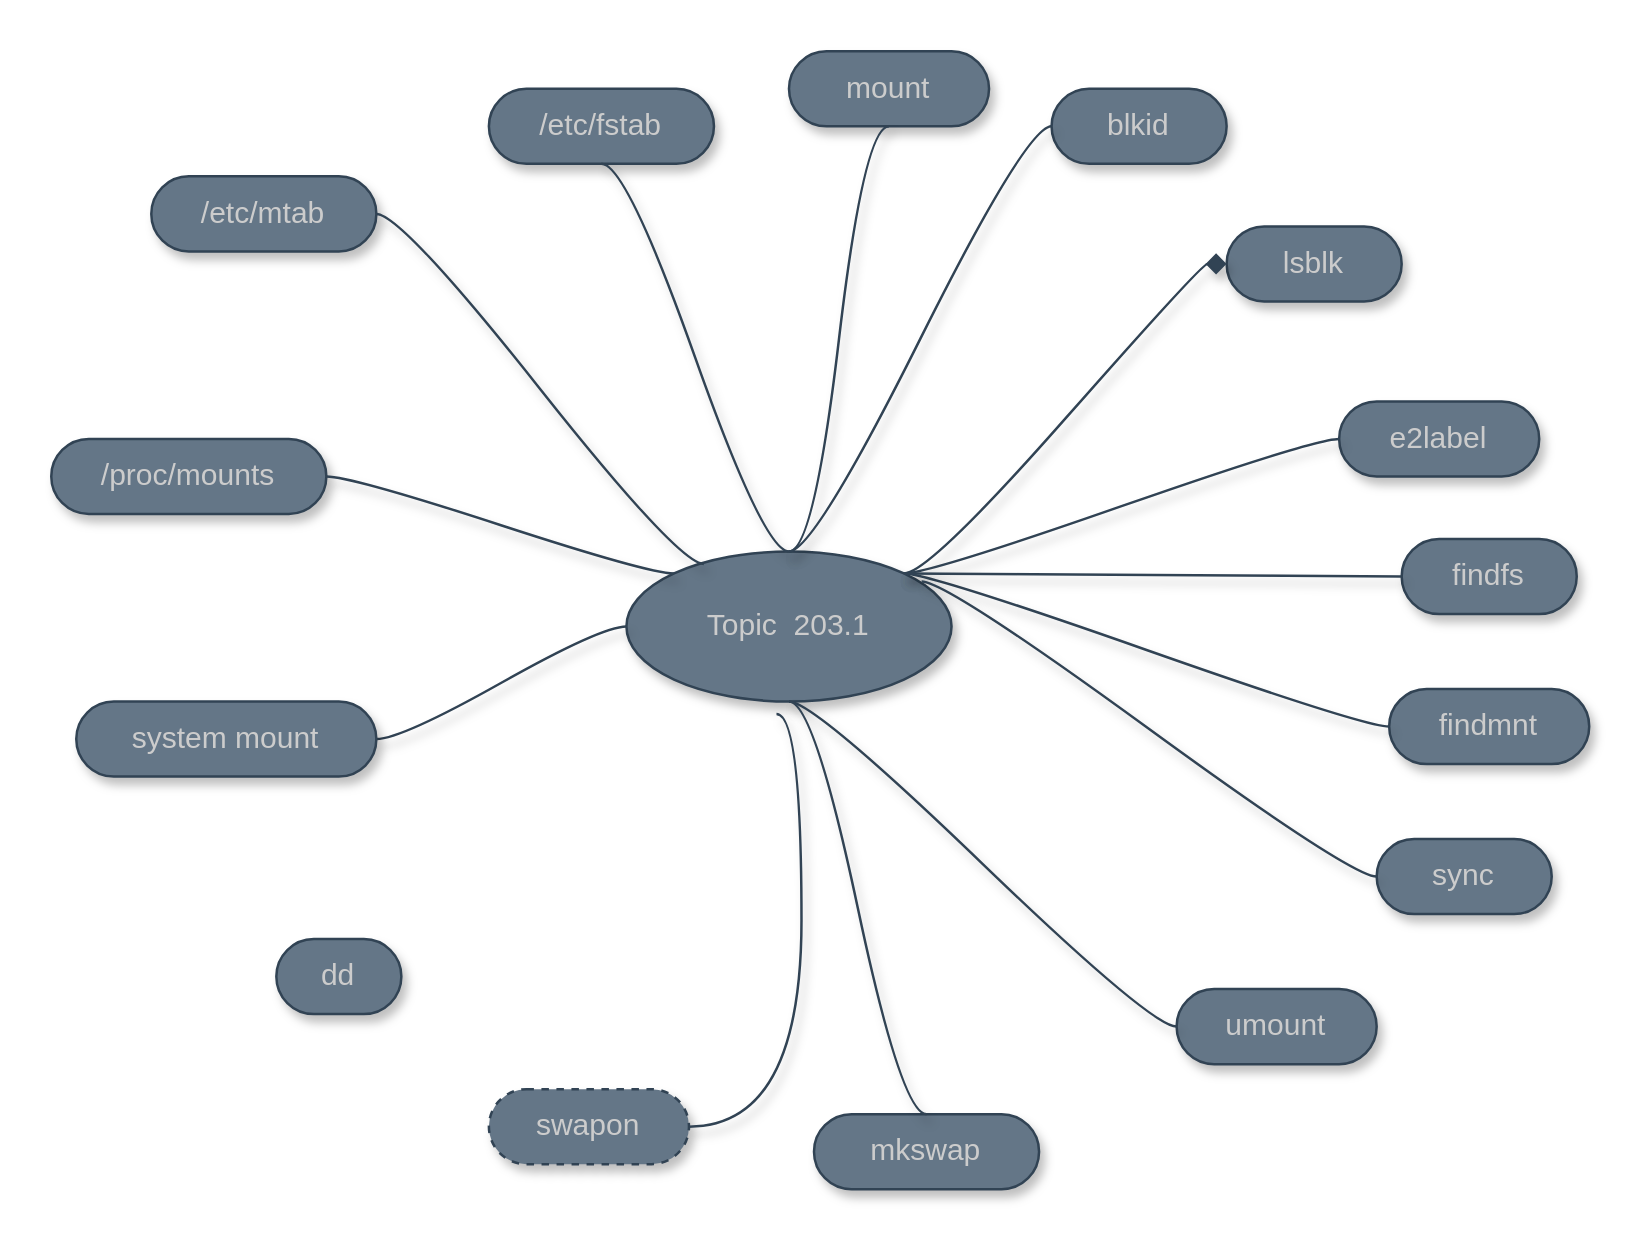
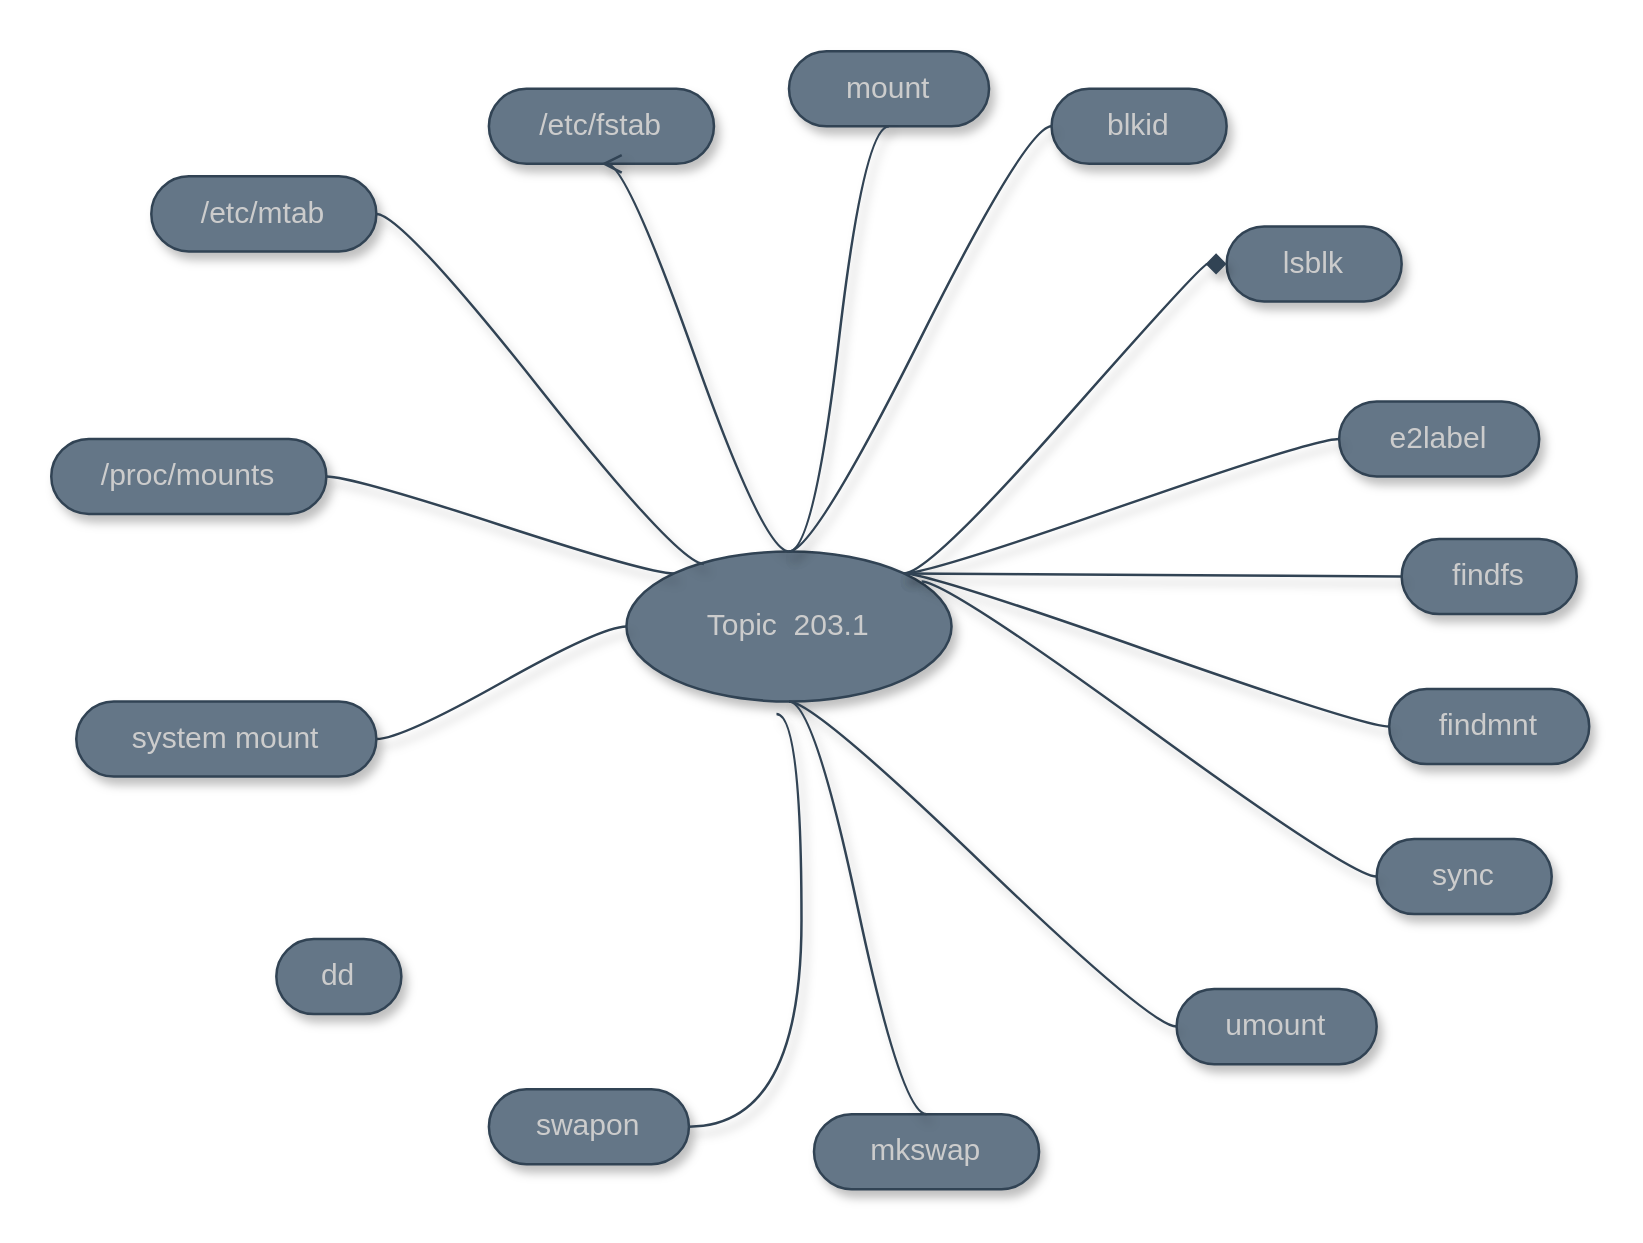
edge "/etc/fstab" -- "Topic 203.1": arrowhead none -> open
node "swapon": style dashed -> solid
